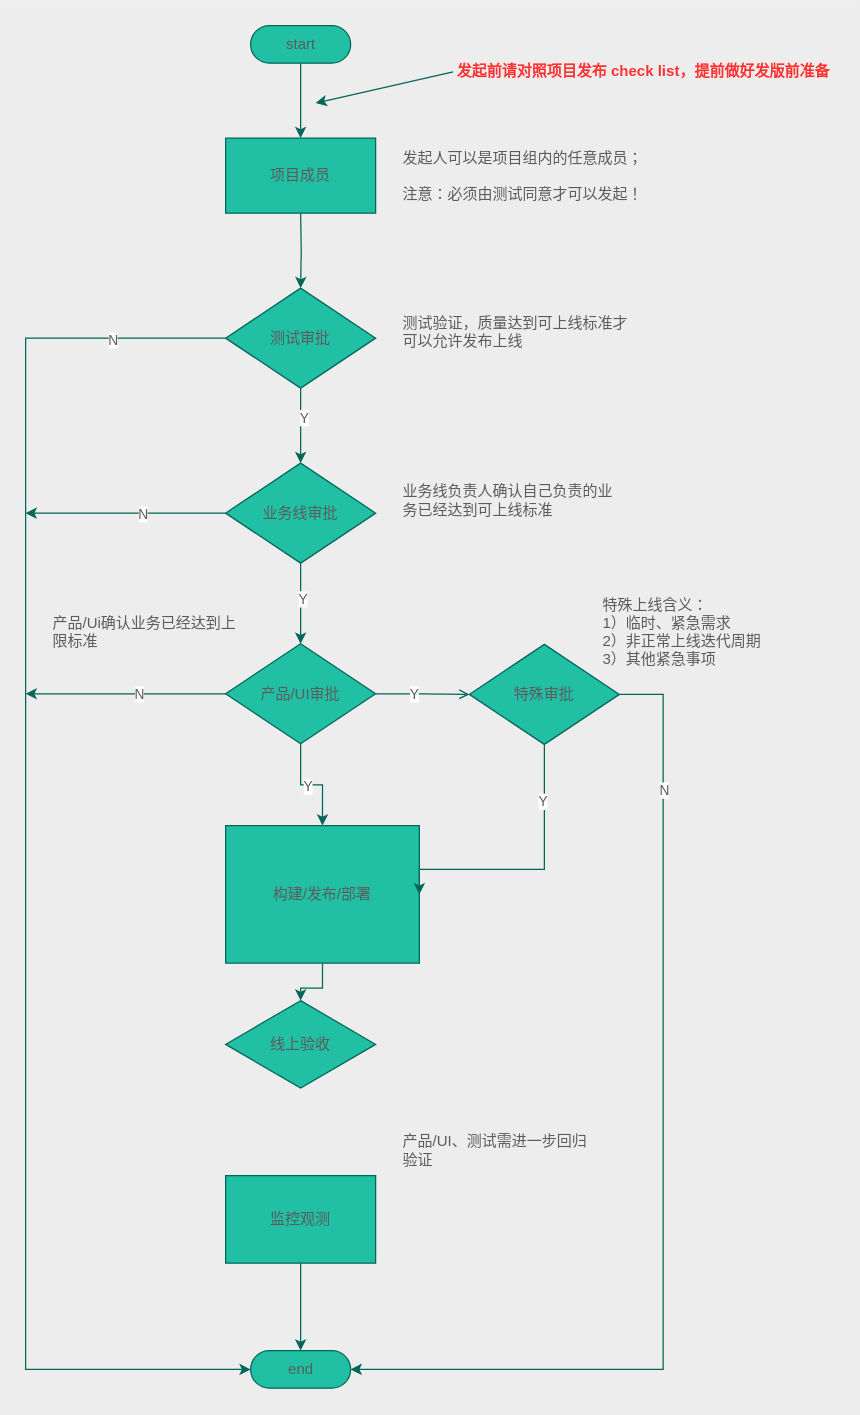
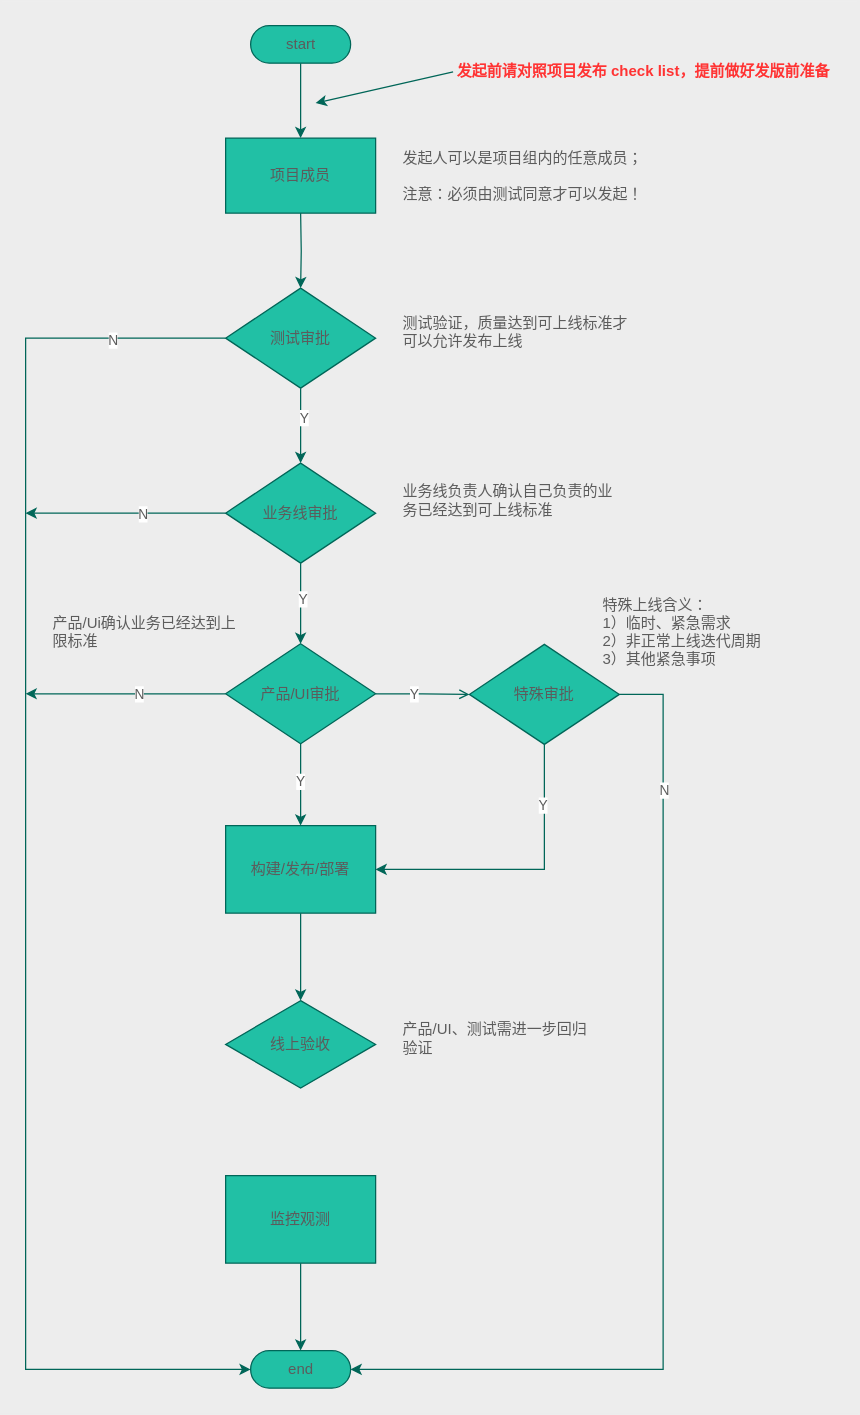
node "构建/发布/部署": size 194x138 -> 150x88
node "产品/UI、测试需进一步回归验证": moved (494, 1151) -> (494, 1038)
